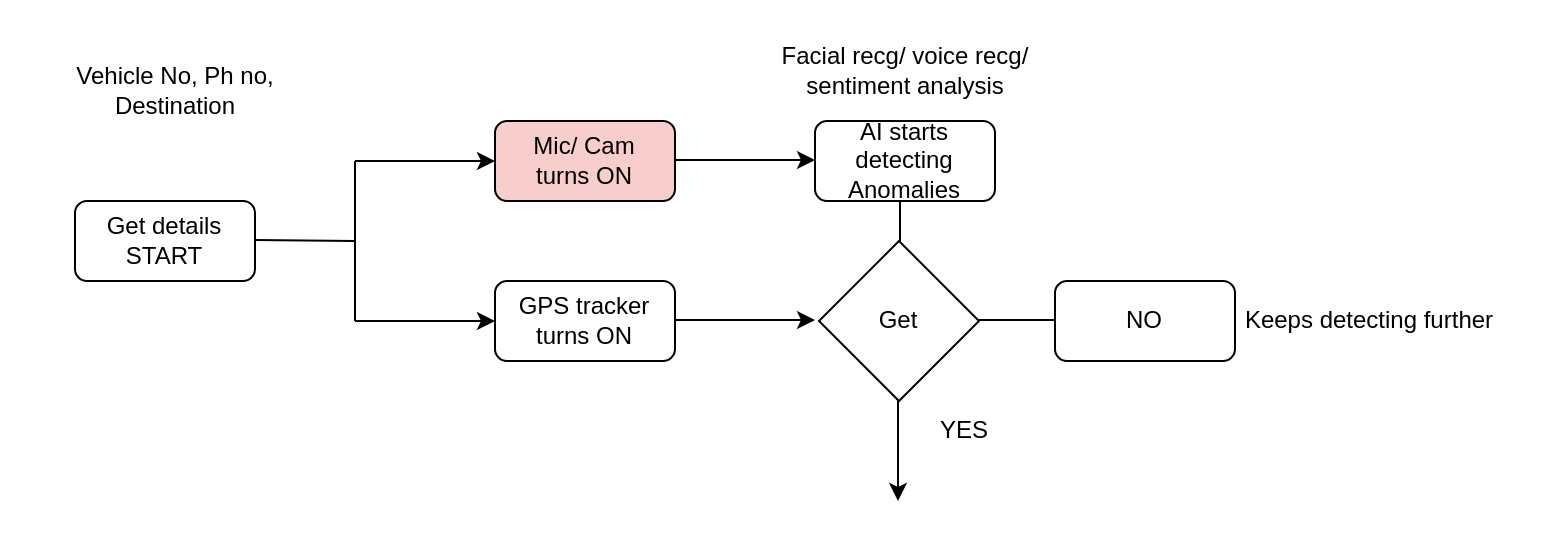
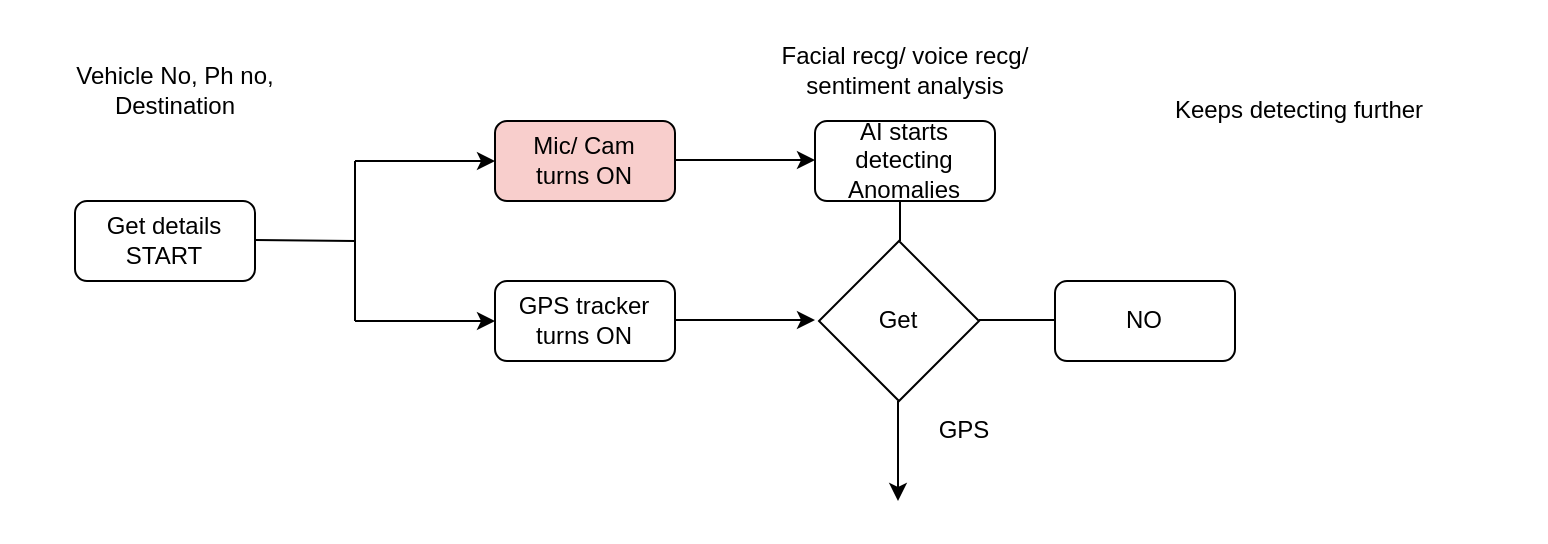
node "Keeps detecting further": moved (1370, 321) -> (1300, 111)
node "YES": label "YES" -> "GPS"
